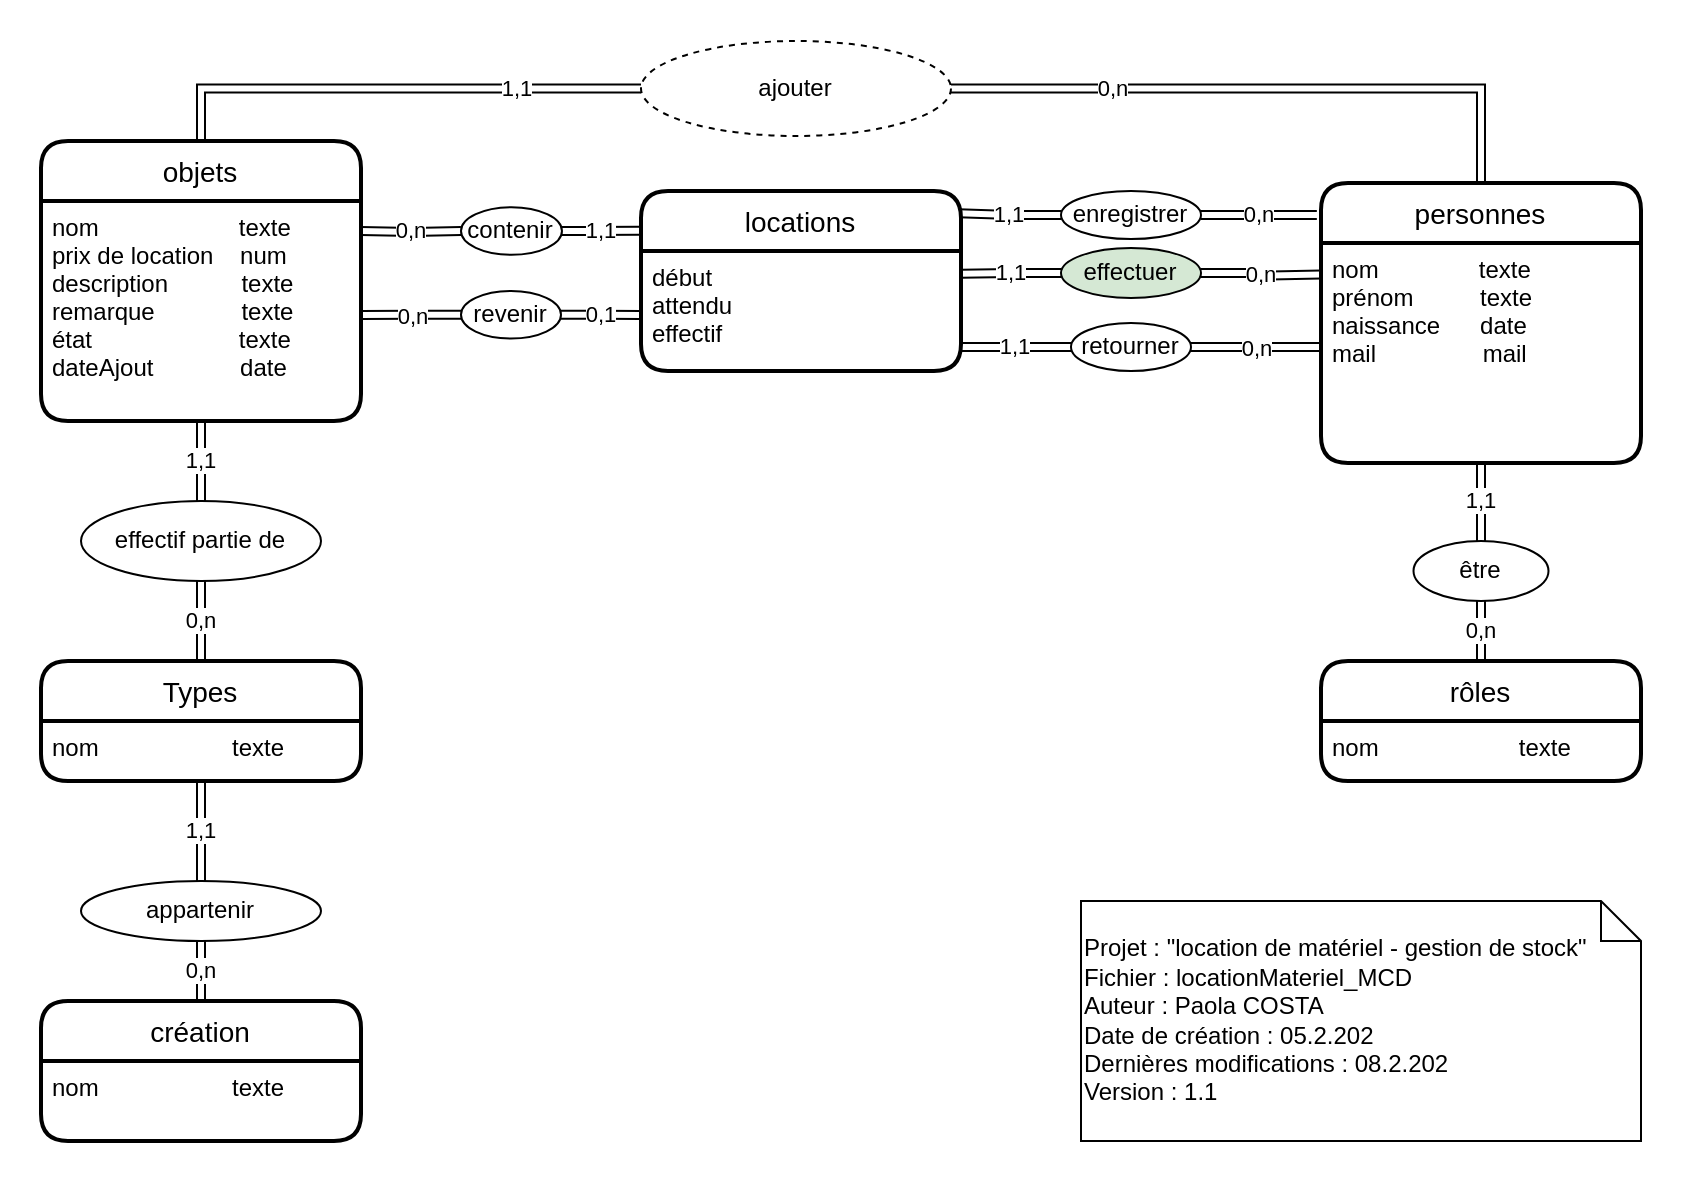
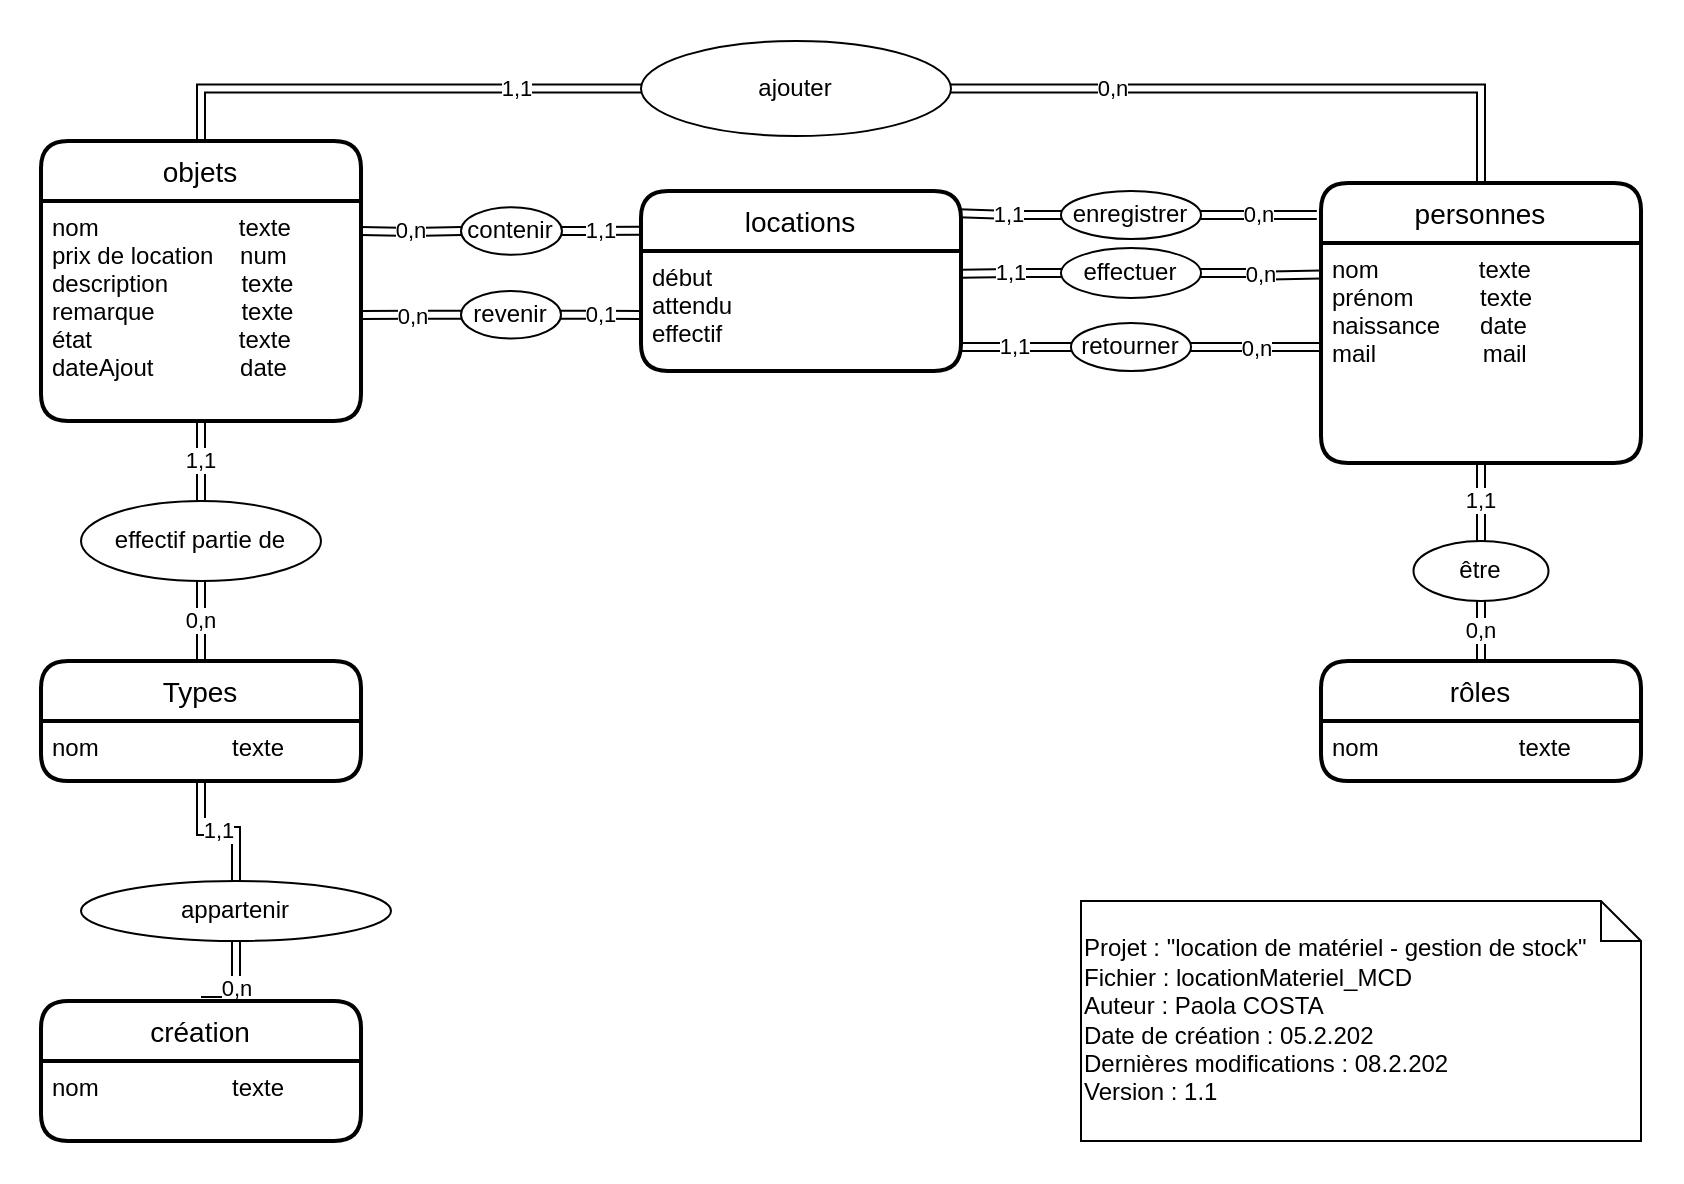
node "ajouter": style dashed -> solid
node "effectuer": fillcolor #d5e8d4 -> #ffffff
node "appartenir": size 240x60 -> 310x60
